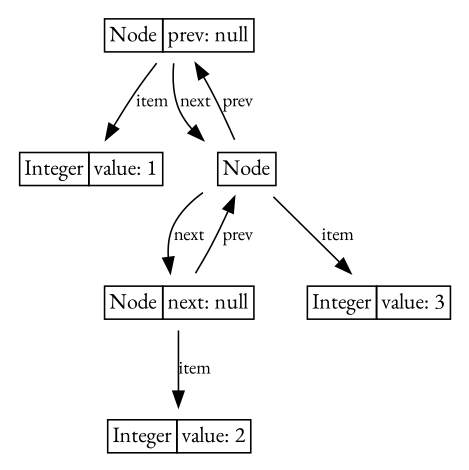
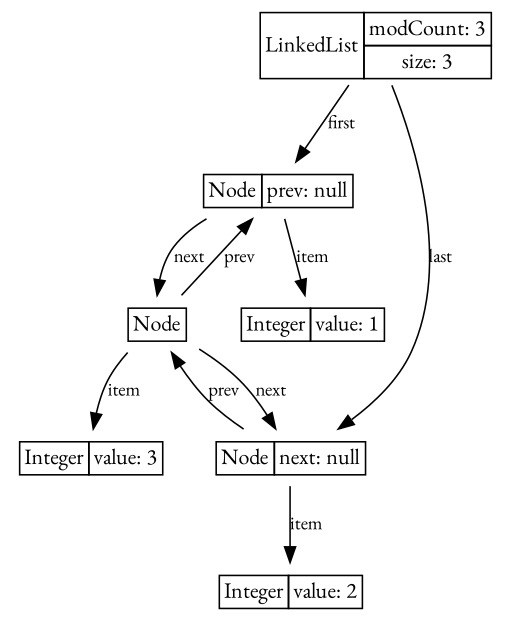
node "LinkedList": added
